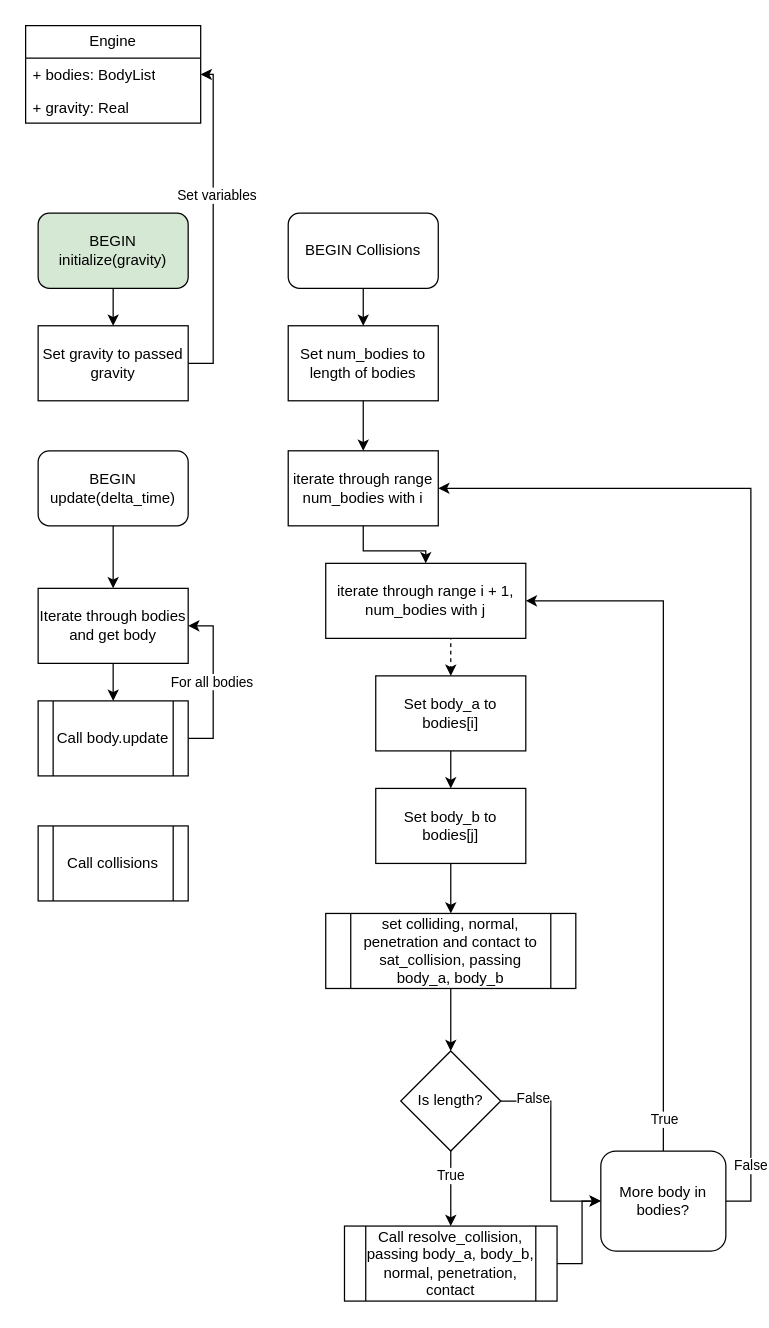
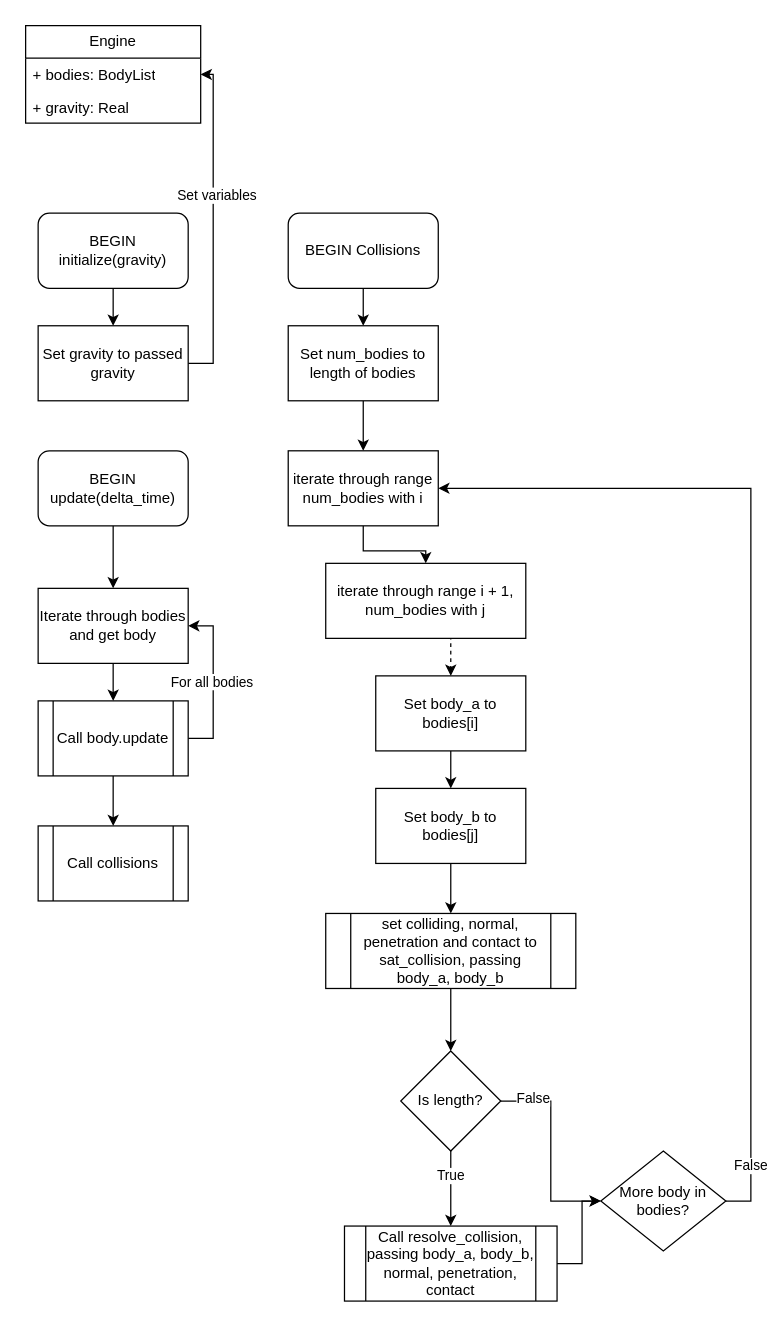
node "BEGIN initialize(gravity)": fillcolor #d5e8d4 -> #ffffff
edge "Call body.update" -> "Call collisions": added
edge "More body in bodies?" -> "iterate through range i + 1, num_bodies with j": removed, label "True"
node "More body in bodies?": shape rounded rectangle -> diamond
